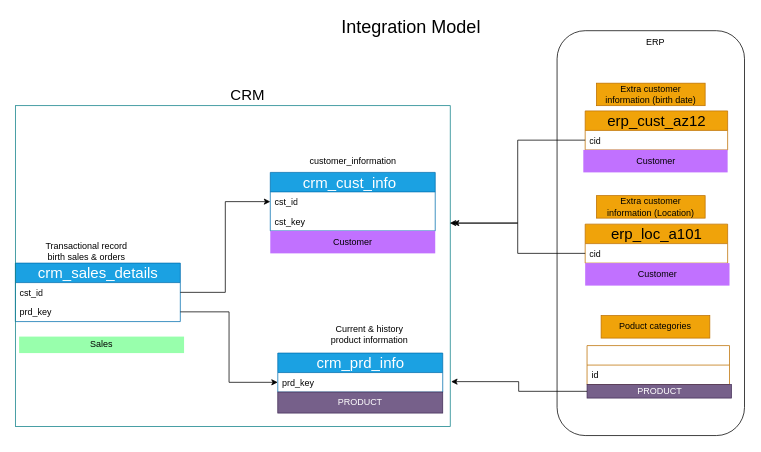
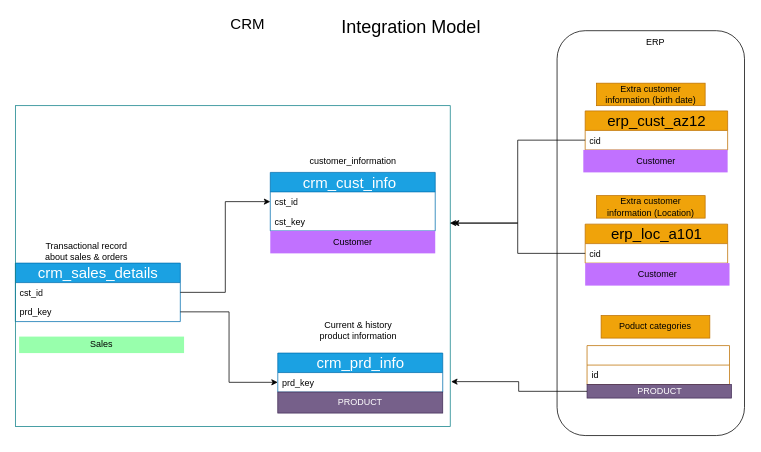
node "CRM": moved (248, 94) -> (248, 23)
node "Transactional record birth sales & orders": label "Transactional record birth sales & orders" -> "Transactional record about sales & orders"
node "Current & history product information": moved (370, 334) -> (359, 330)
